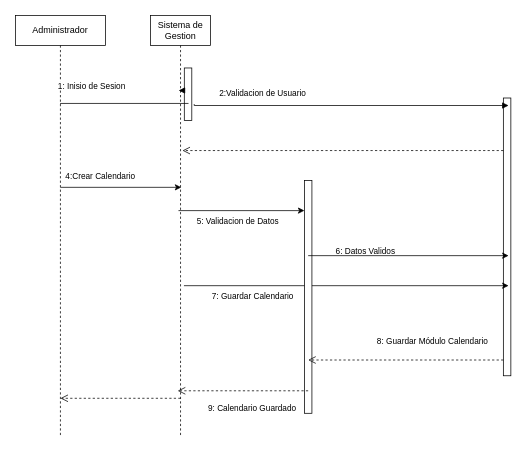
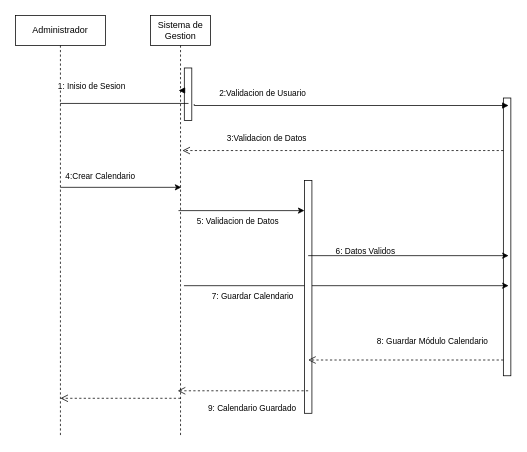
node "3:Validacion de Datos": added
